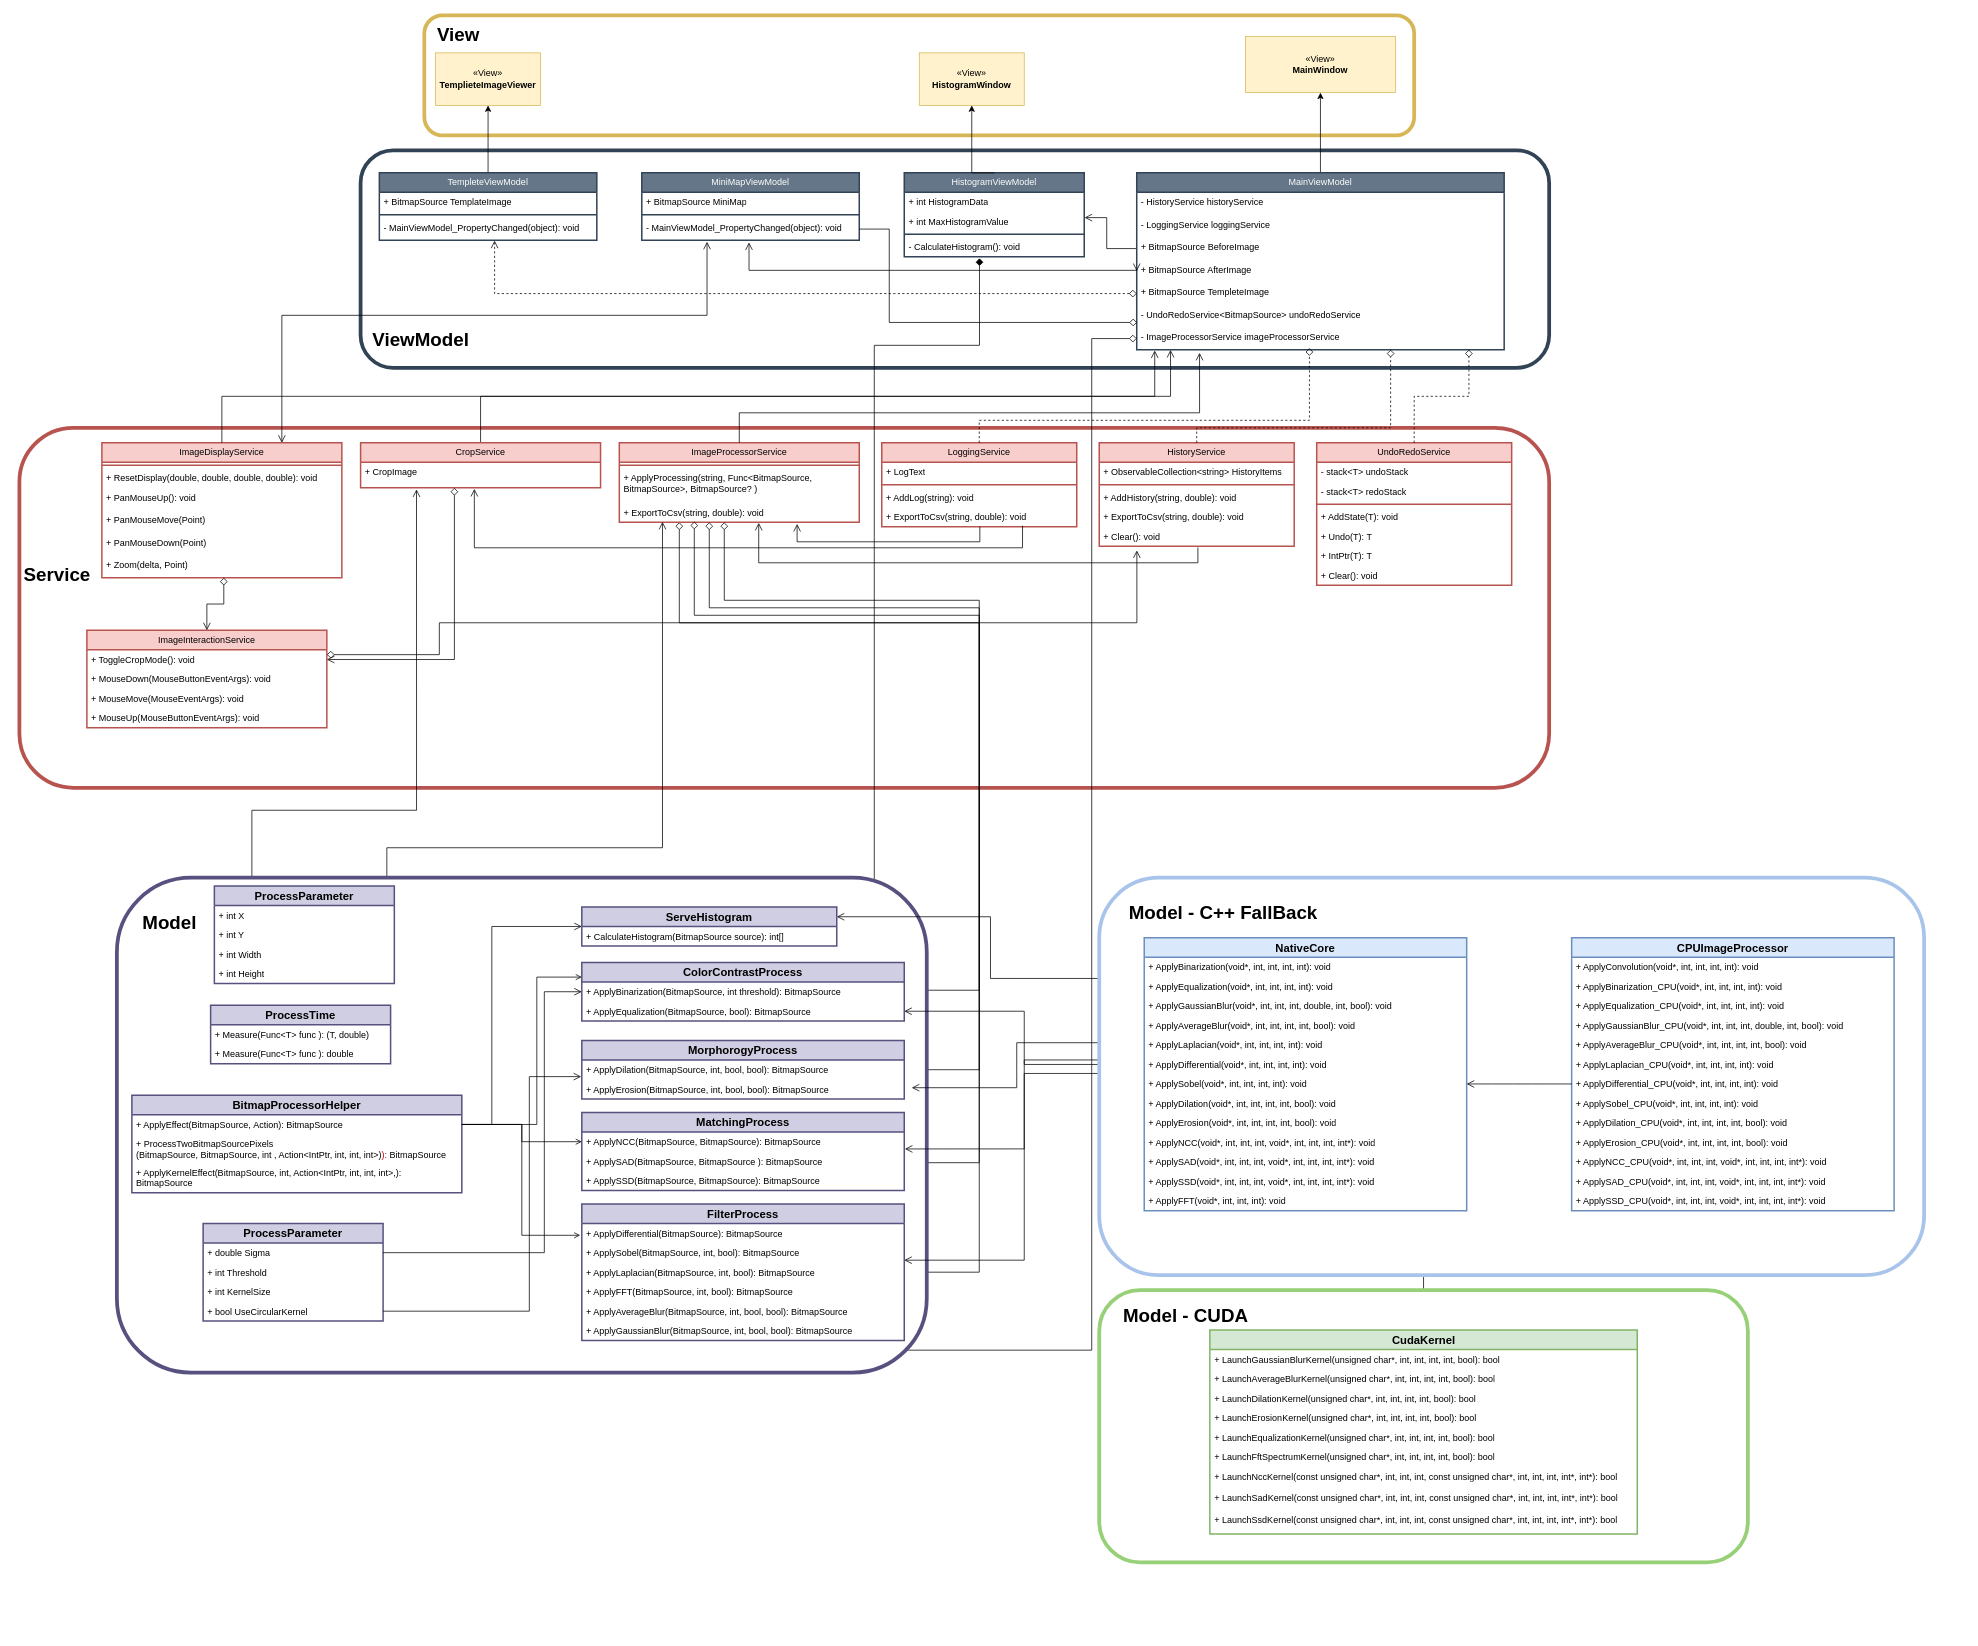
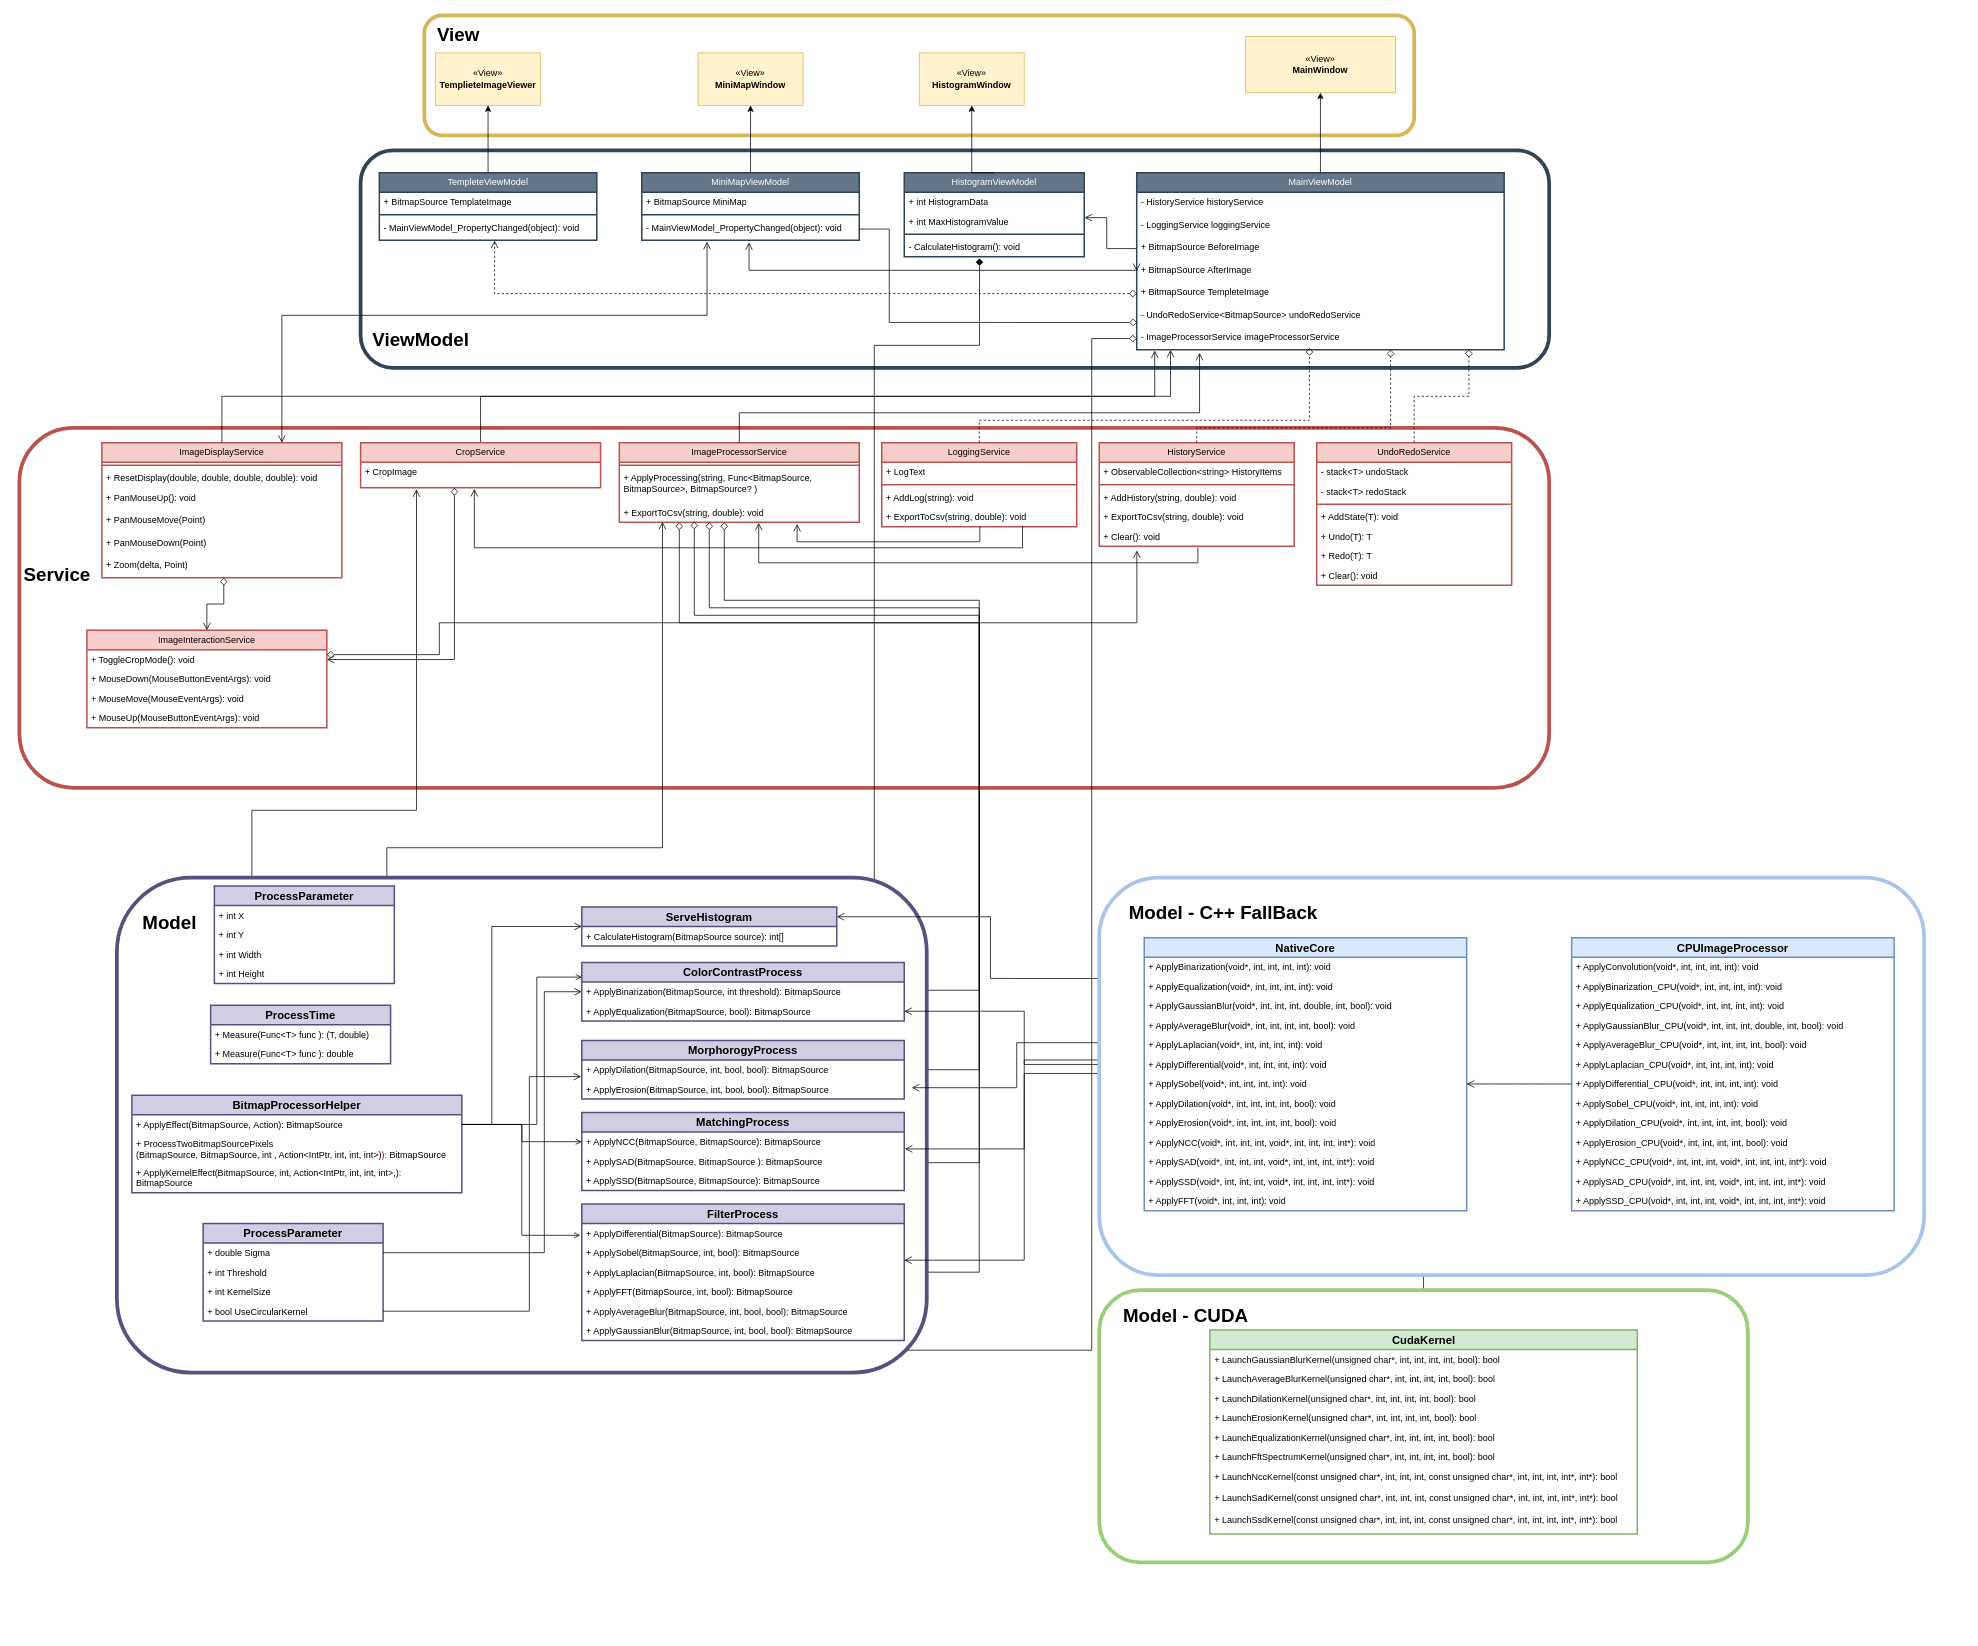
node "«View» MiniMapWindow": added
edge "MiniMapViewModel" -> "«View» MiniMapWindow": added
node "+ IntPtr(T): T": label "+ IntPtr(T): T" -> "+ Redo(T): T"
